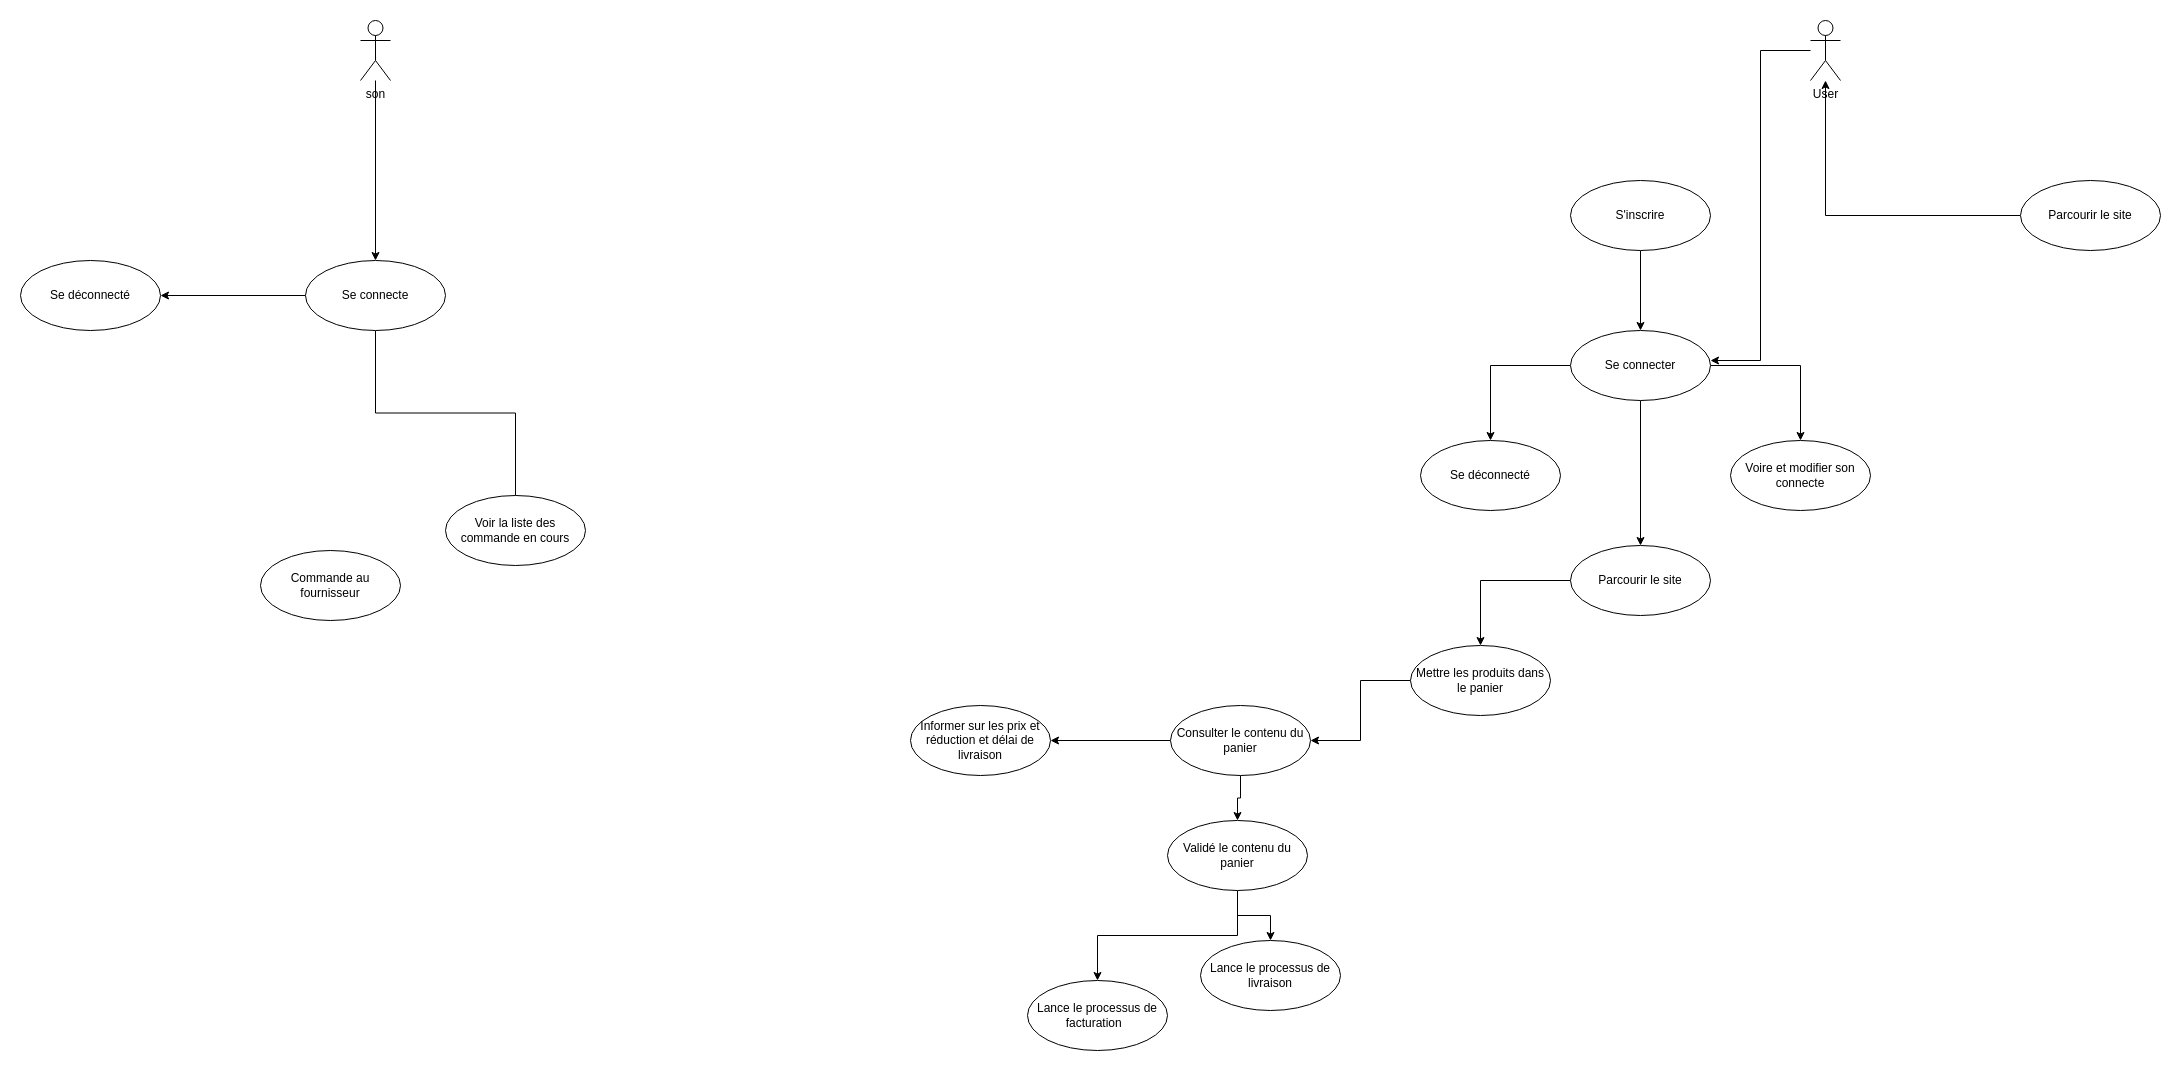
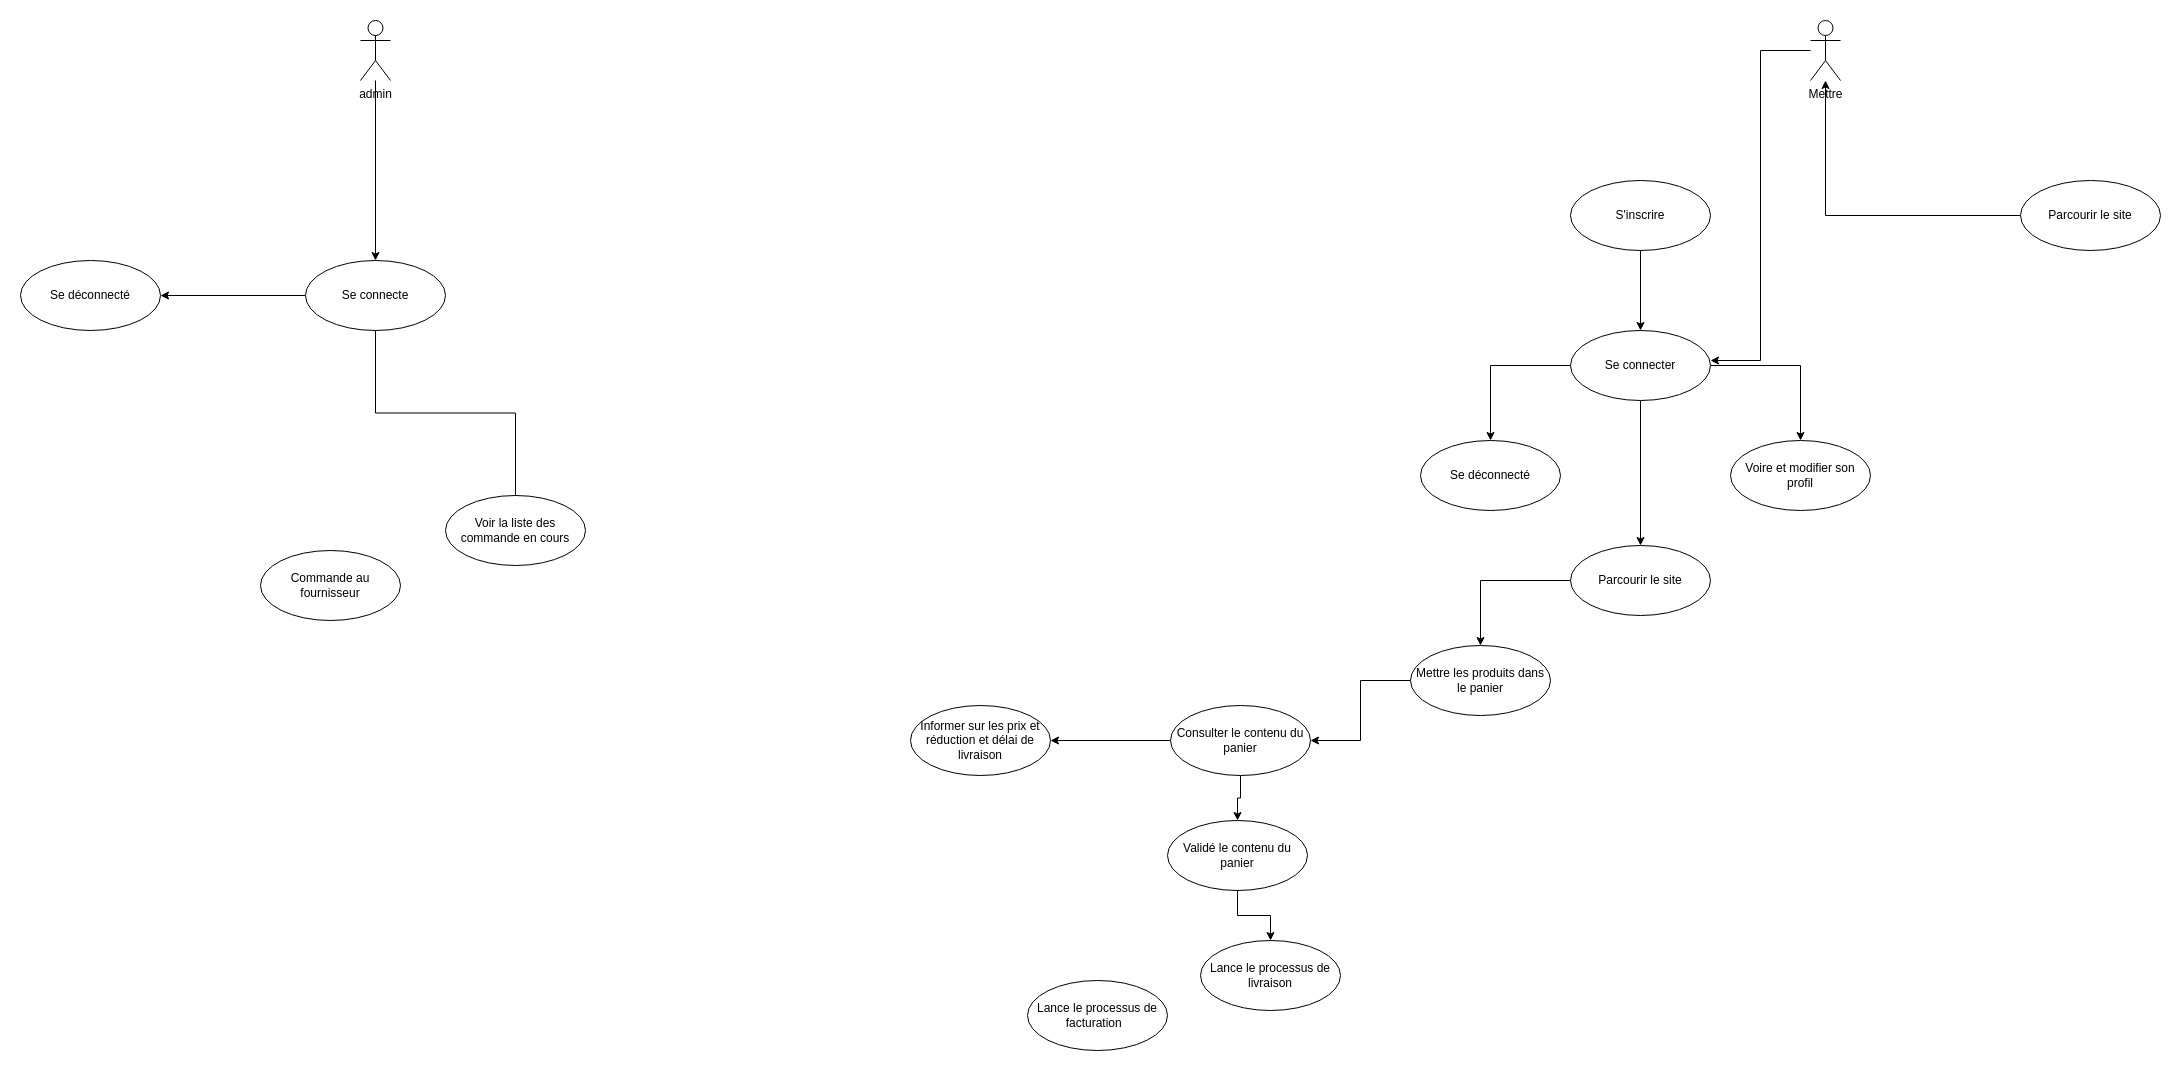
node "son": label "son" -> "admin"
node "User": label "User" -> "Mettre"
node "Voire et modifier son connecte": label "Voire et modifier son connecte" -> "Voire et modifier son profil"
edge "Validé le contenu du panier" -> "Lance le processus de facturation": removed
